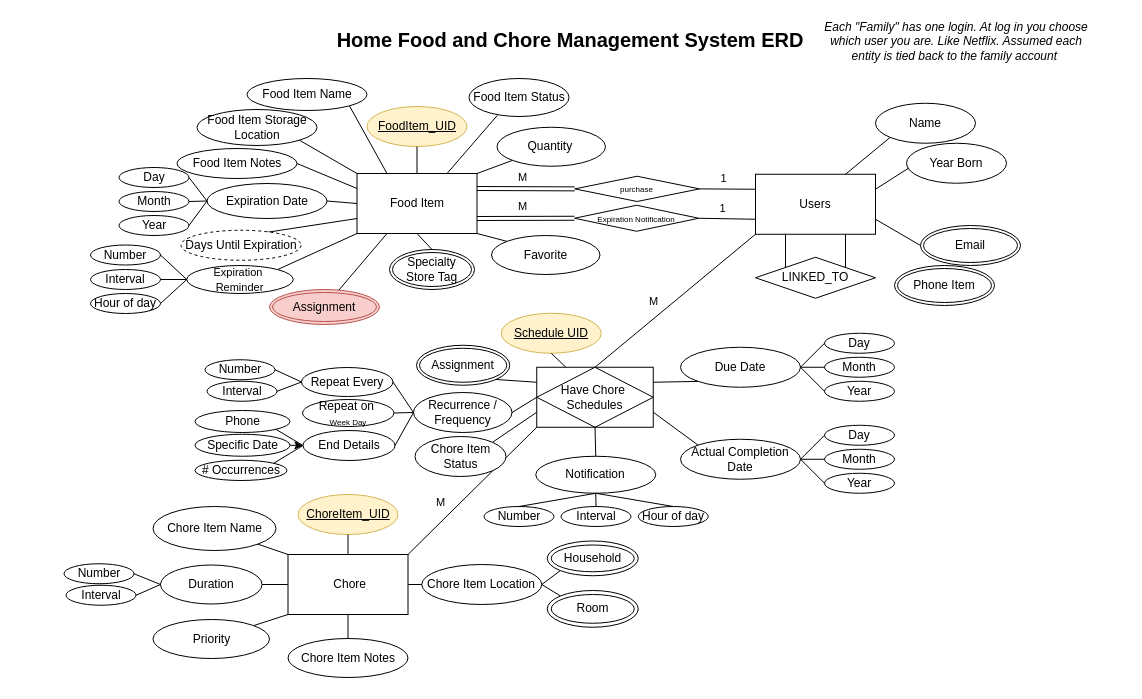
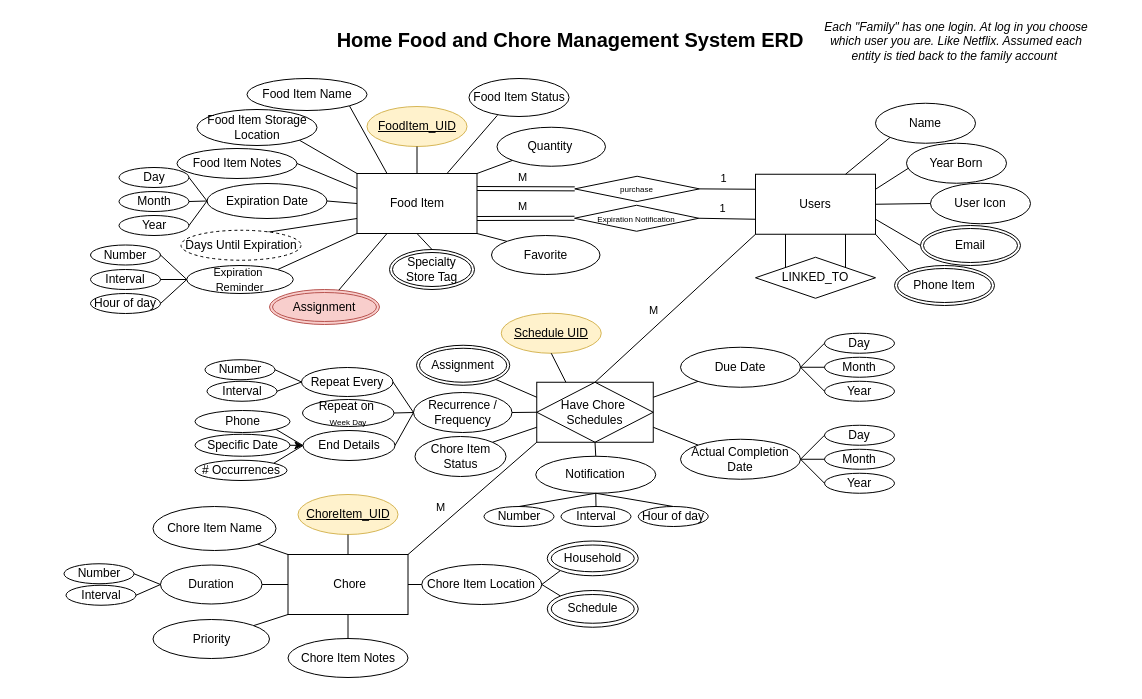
edge "User Icon" -- "Users": added
node "User Icon": added
edge "Users" -- "Phone Item": added
node "Have Chore Schedules": moved (595, 397) -> (595, 412)
node "Room": label "Room" -> "Schedule"
